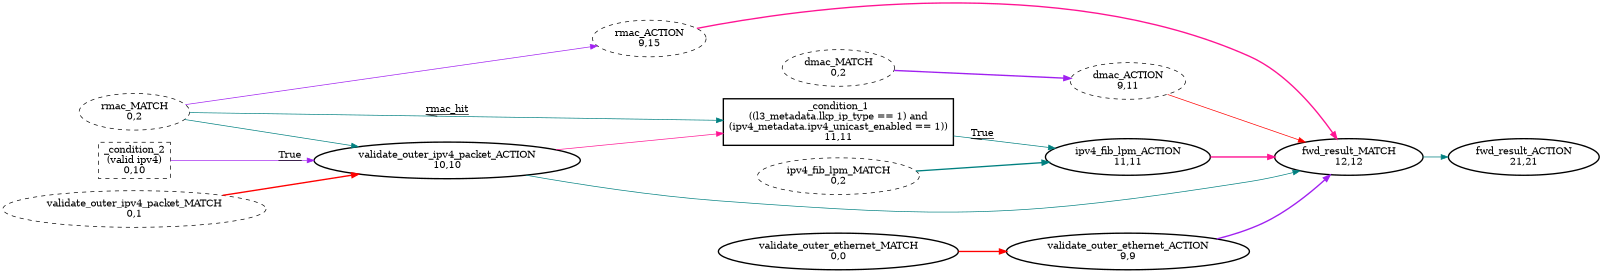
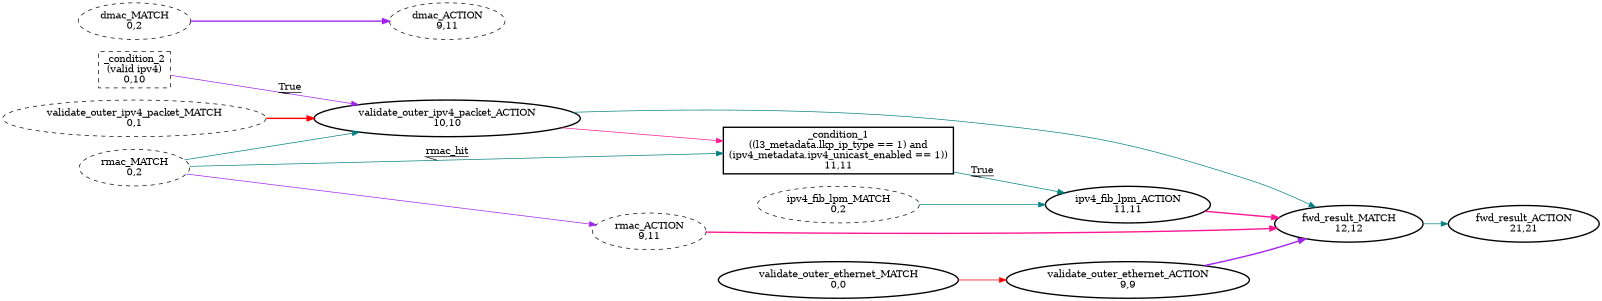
node "rmac_ACTION 9,15": label "rmac_ACTION 9,15" -> "rmac_ACTION 9,11"
edge "dmac_ACTION 9,11" -> "fwd_result_MATCH 12,12": removed
edge "ipv4_fib_lpm_MATCH 0,2" -> "ipv4_fib_lpm_ACTION 11,11": style bold -> solid
edge "validate_outer_ethernet_MATCH 0,0" -> "validate_outer_ethernet_ACTION 9,9": style bold -> solid
